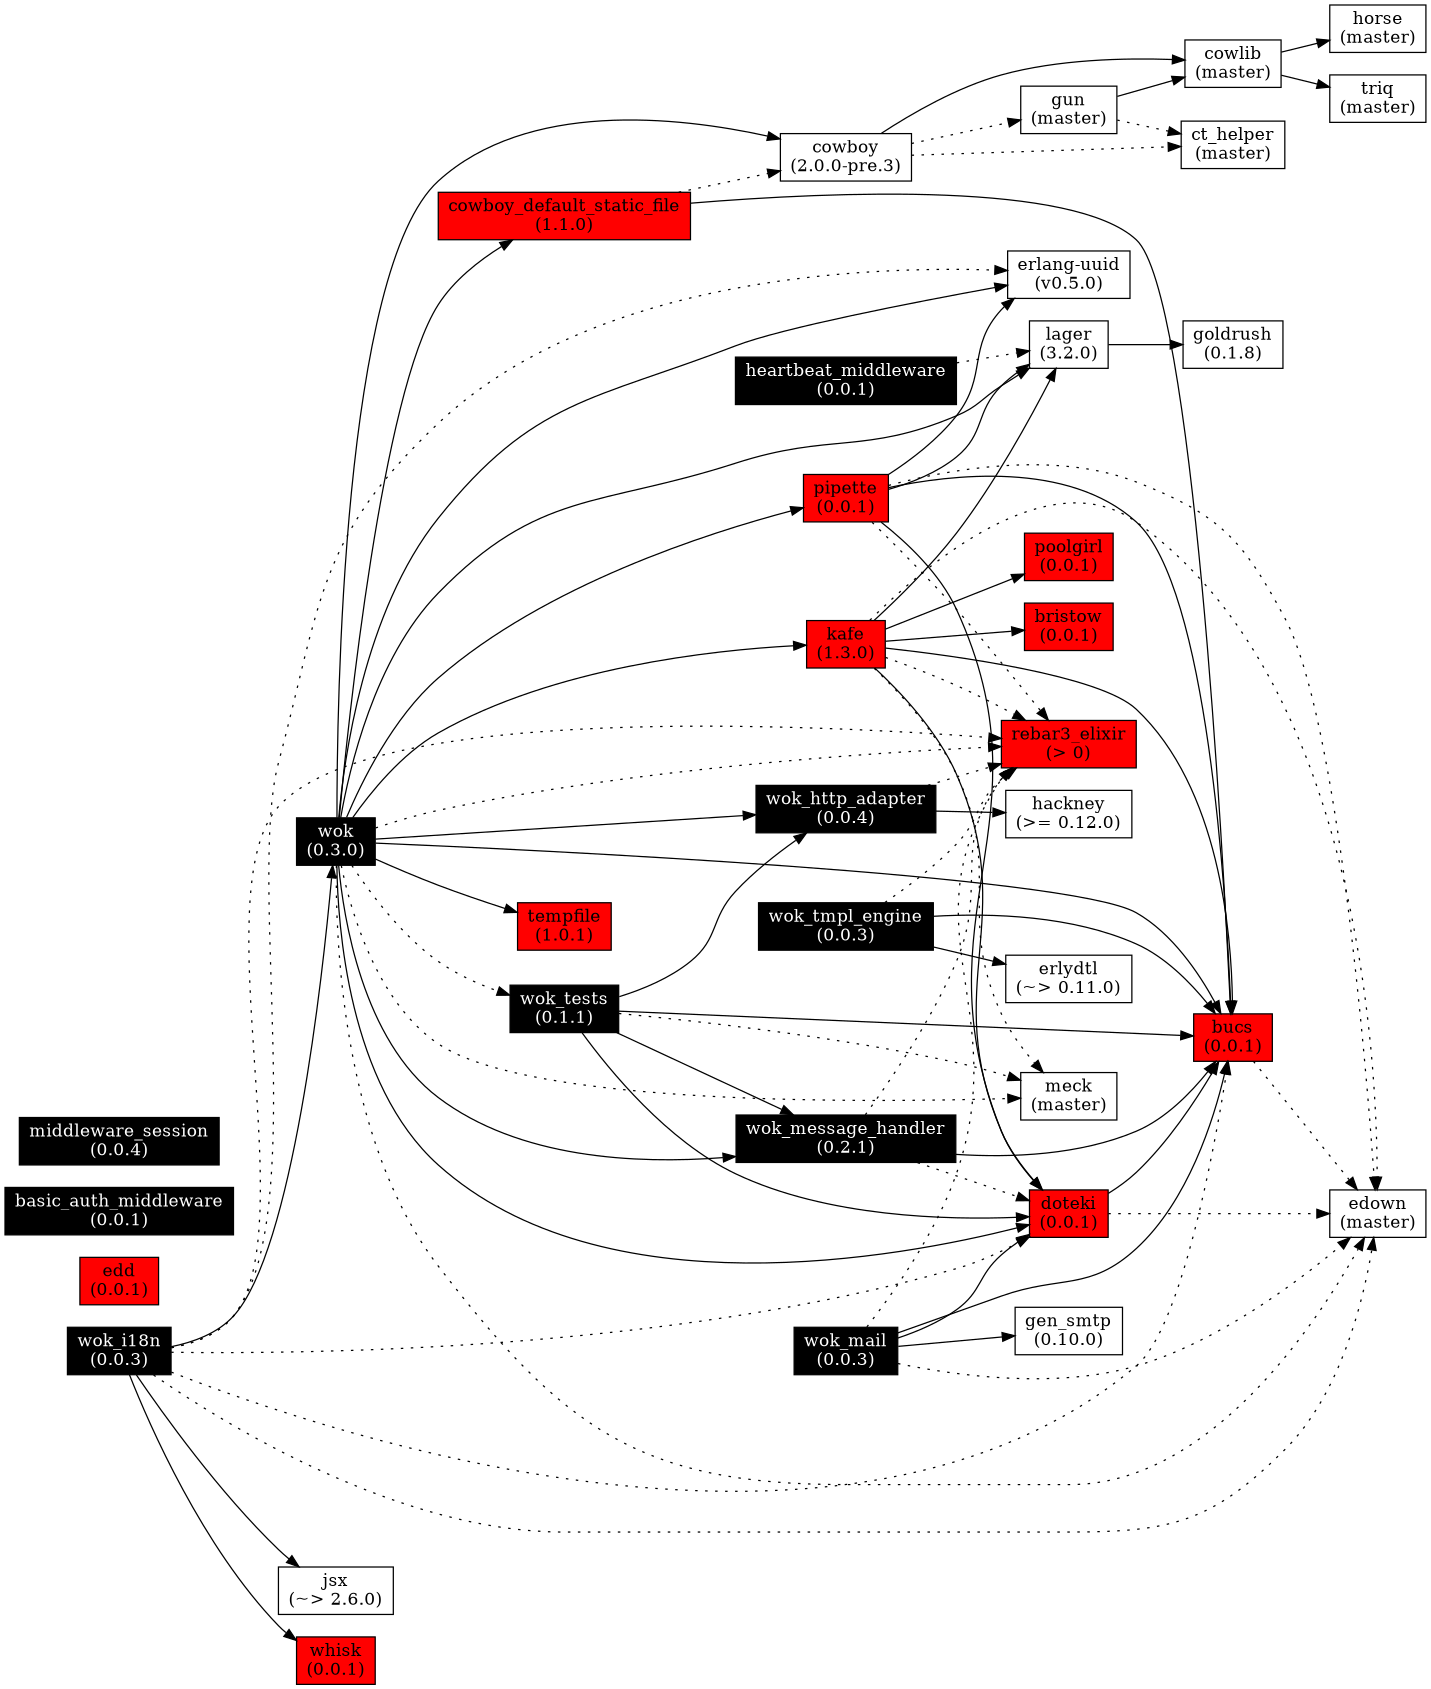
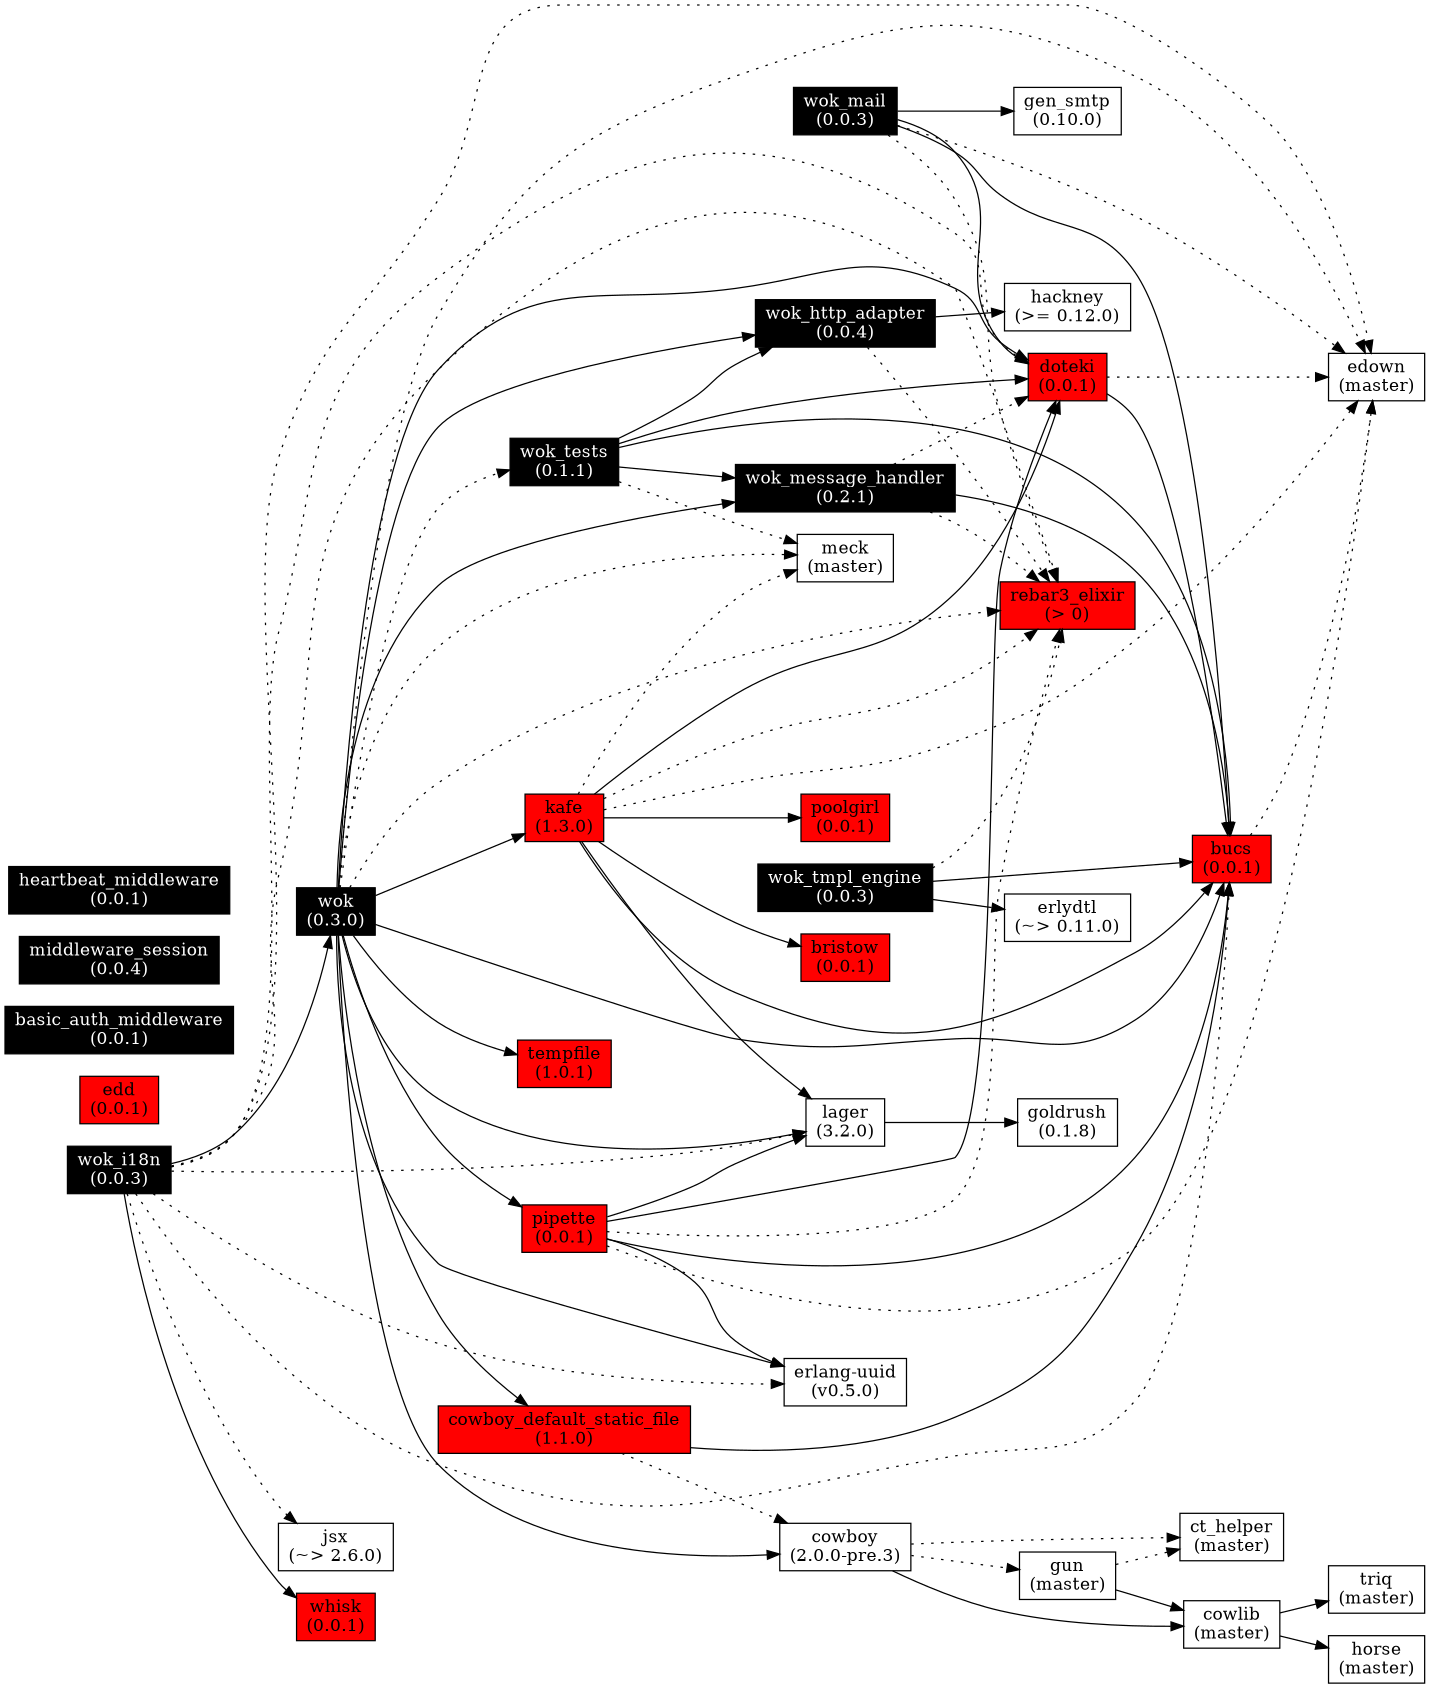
edge "heartbeat_middleware (0.0.1)" -> "lager (3.2.0)": now "wok_i18n (0.0.3)" -> "lager (3.2.0)"
edge "wok_i18n (0.0.3)" -> "jsx (~> 2.6.0)": style solid -> dotted
